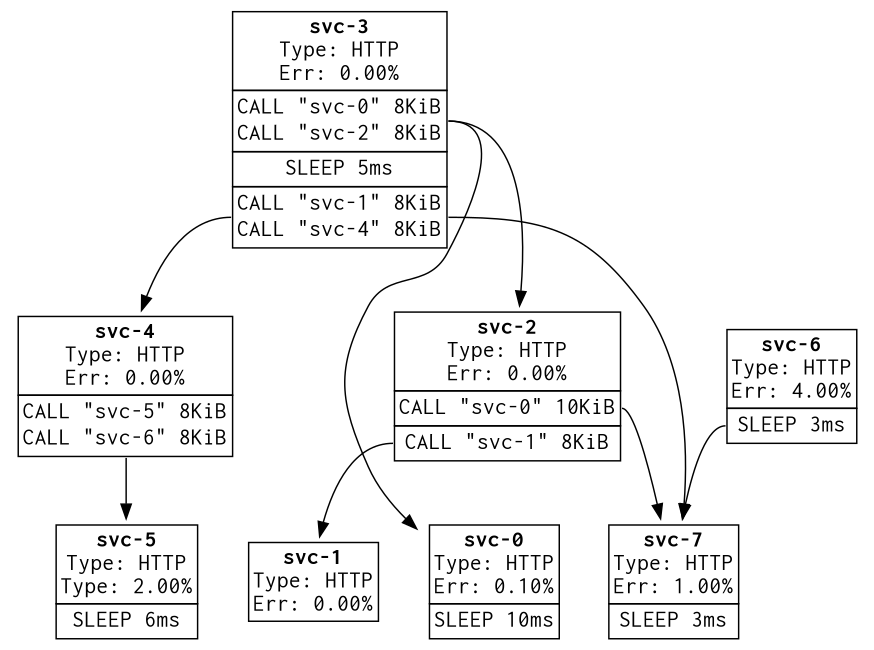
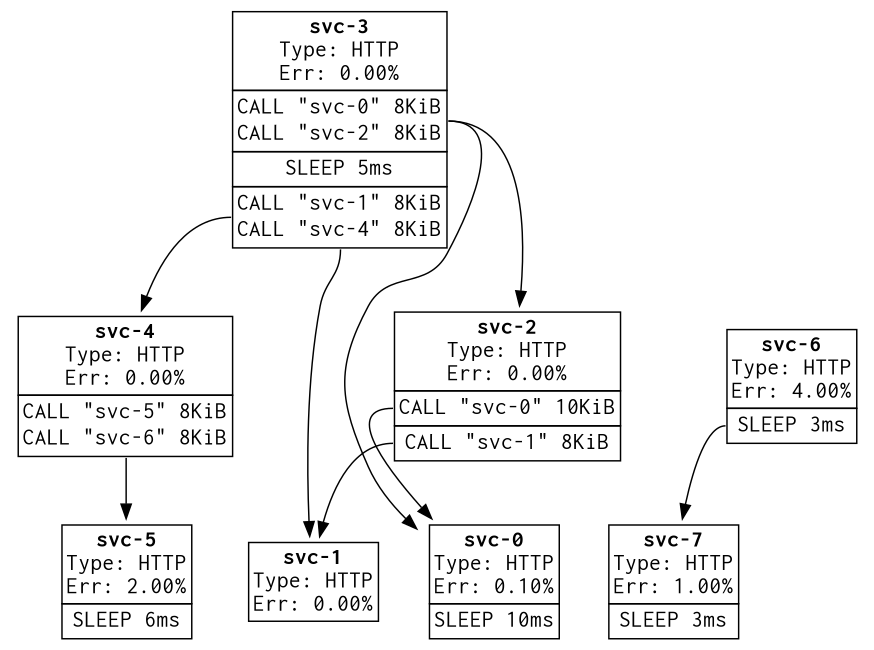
edge "svc-3" -> "svc-7": now "svc-3" -> "svc-1"
edge "svc-2" -> "svc-7": now "svc-2" -> "svc-0"
node "svc-5": text "Type: 2.00%" -> "Err: 2.00%"
